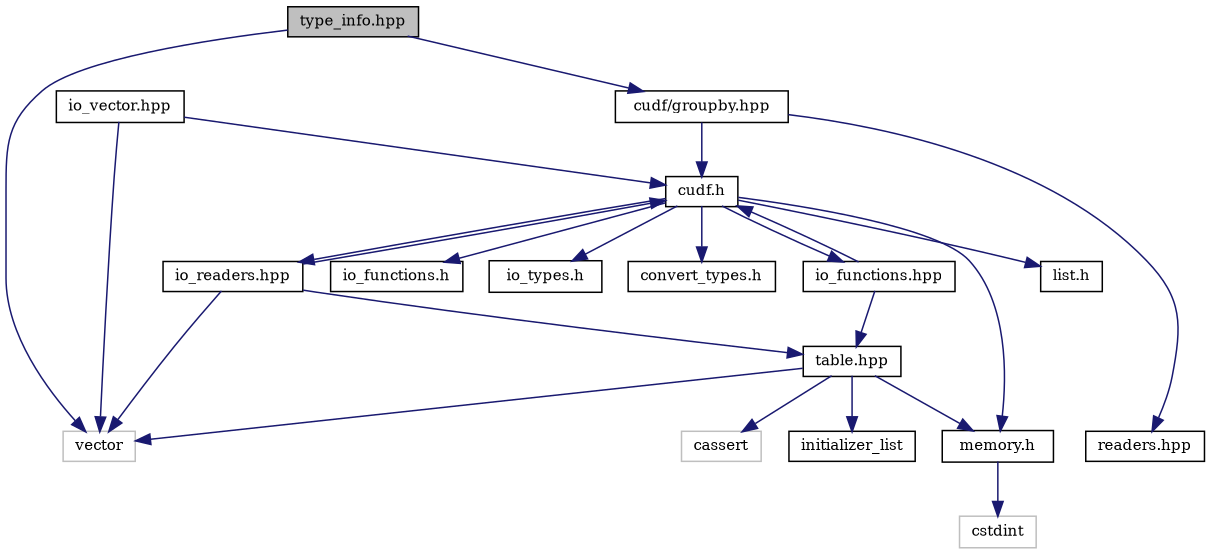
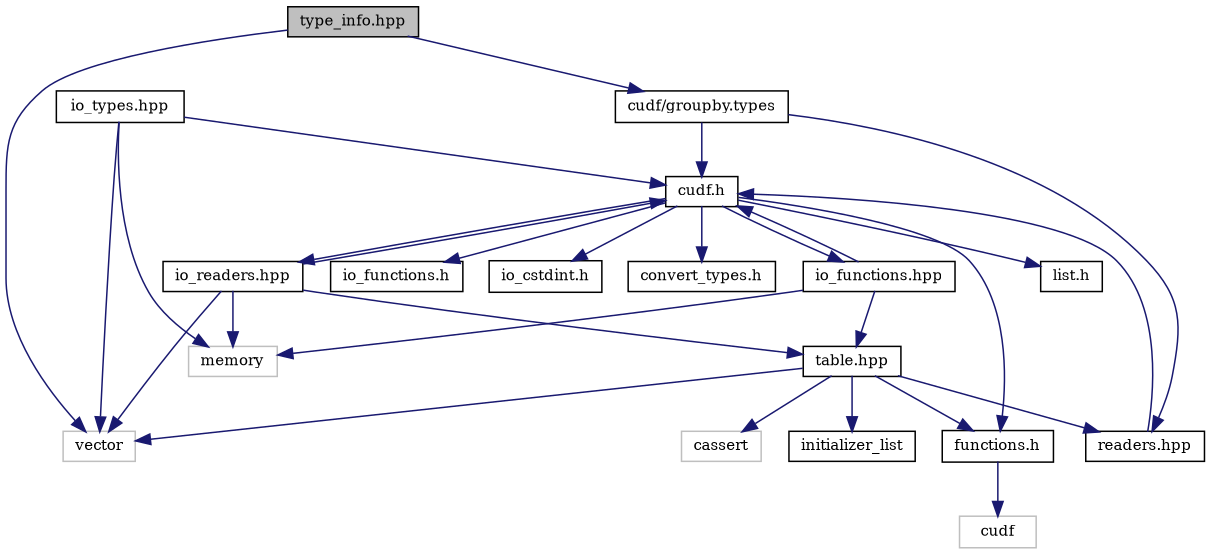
node "io_vector.hpp": label "io_vector.hpp" -> "io_types.hpp"
node "cudf/groupby.hpp": label "cudf/groupby.hpp" -> "cudf/groupby.types"
edge "readers.hpp" -> "cudf.h": added
node "io_types.h": label "io_types.h" -> "io_cstdint.h"
node "memory": added
edge "table.hpp" -> "readers.hpp": added
node "memory.h": label "memory.h" -> "functions.h"
node "cstdint": label "cstdint" -> "cudf"
